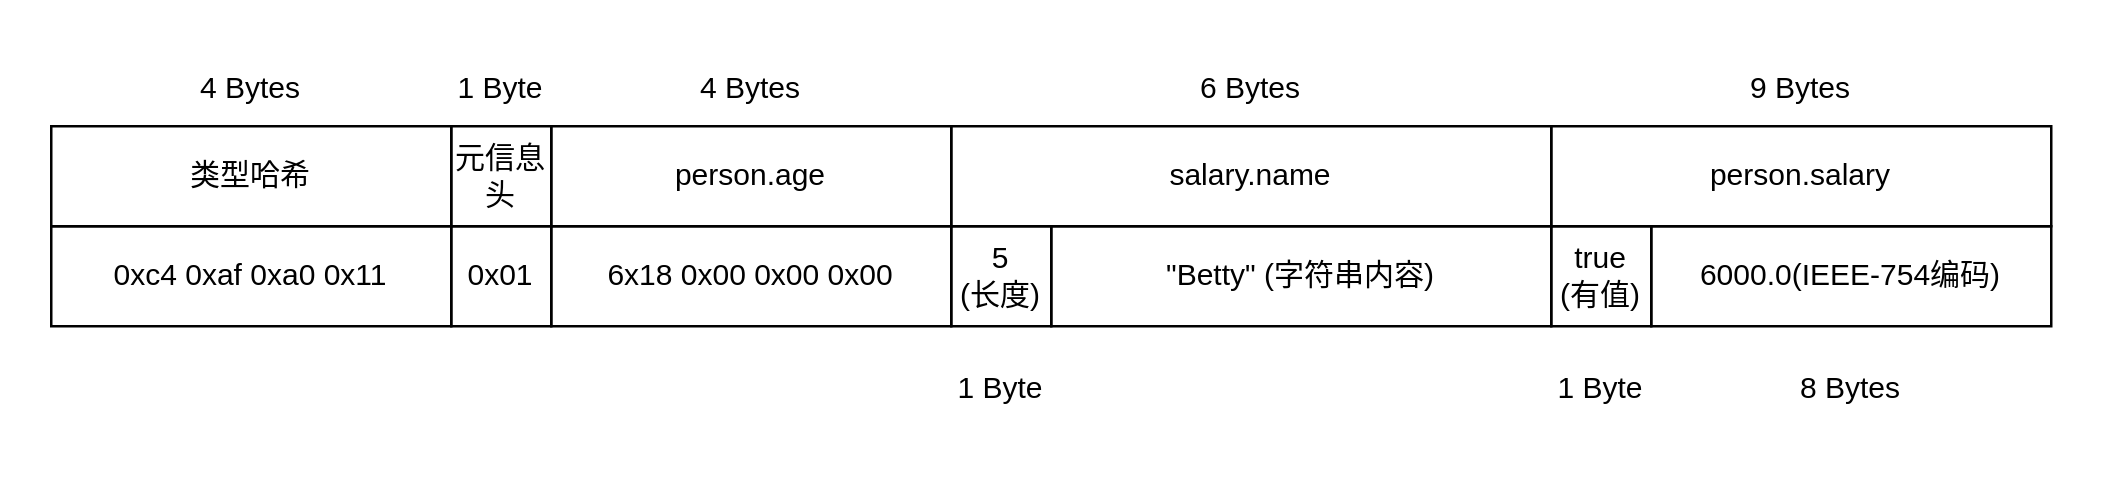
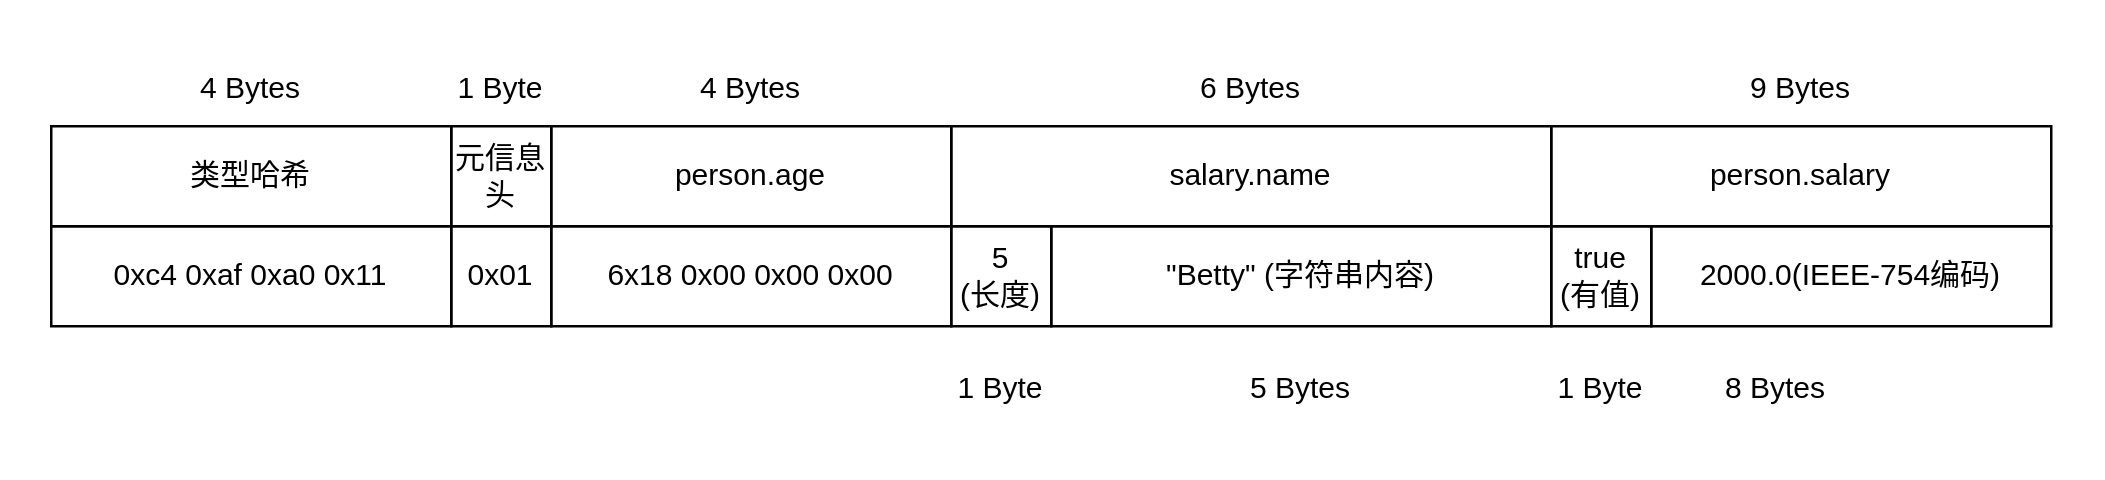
node "6000.0(IEEE-754编码)": label "6000.0(IEEE-754编码)" -> "2000.0(IEEE-754编码)"
node "5 Bytes": added
node "8 Bytes": moved (1851, 389) -> (1776, 389)
